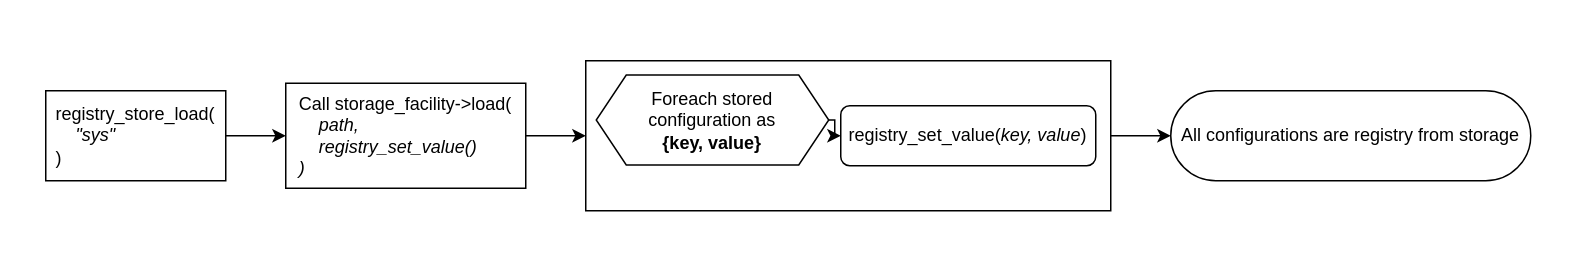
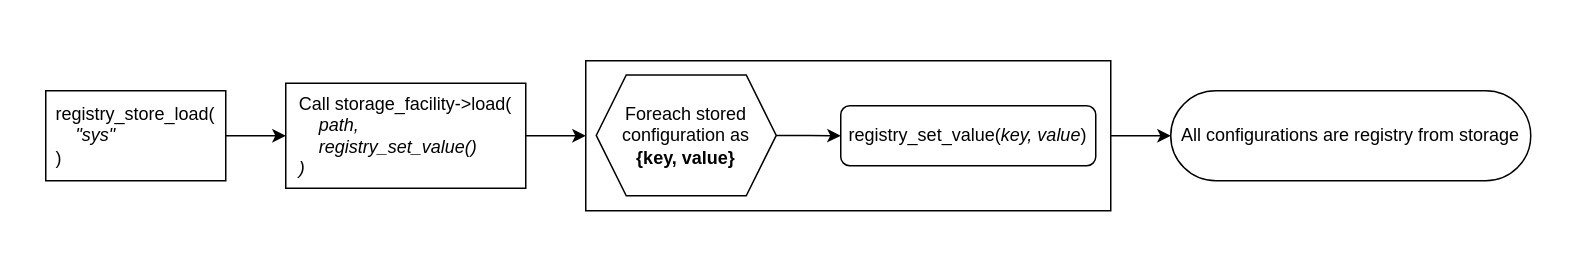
node "Foreach stored configuration as {key, value}": size 233x90 -> 180x121
